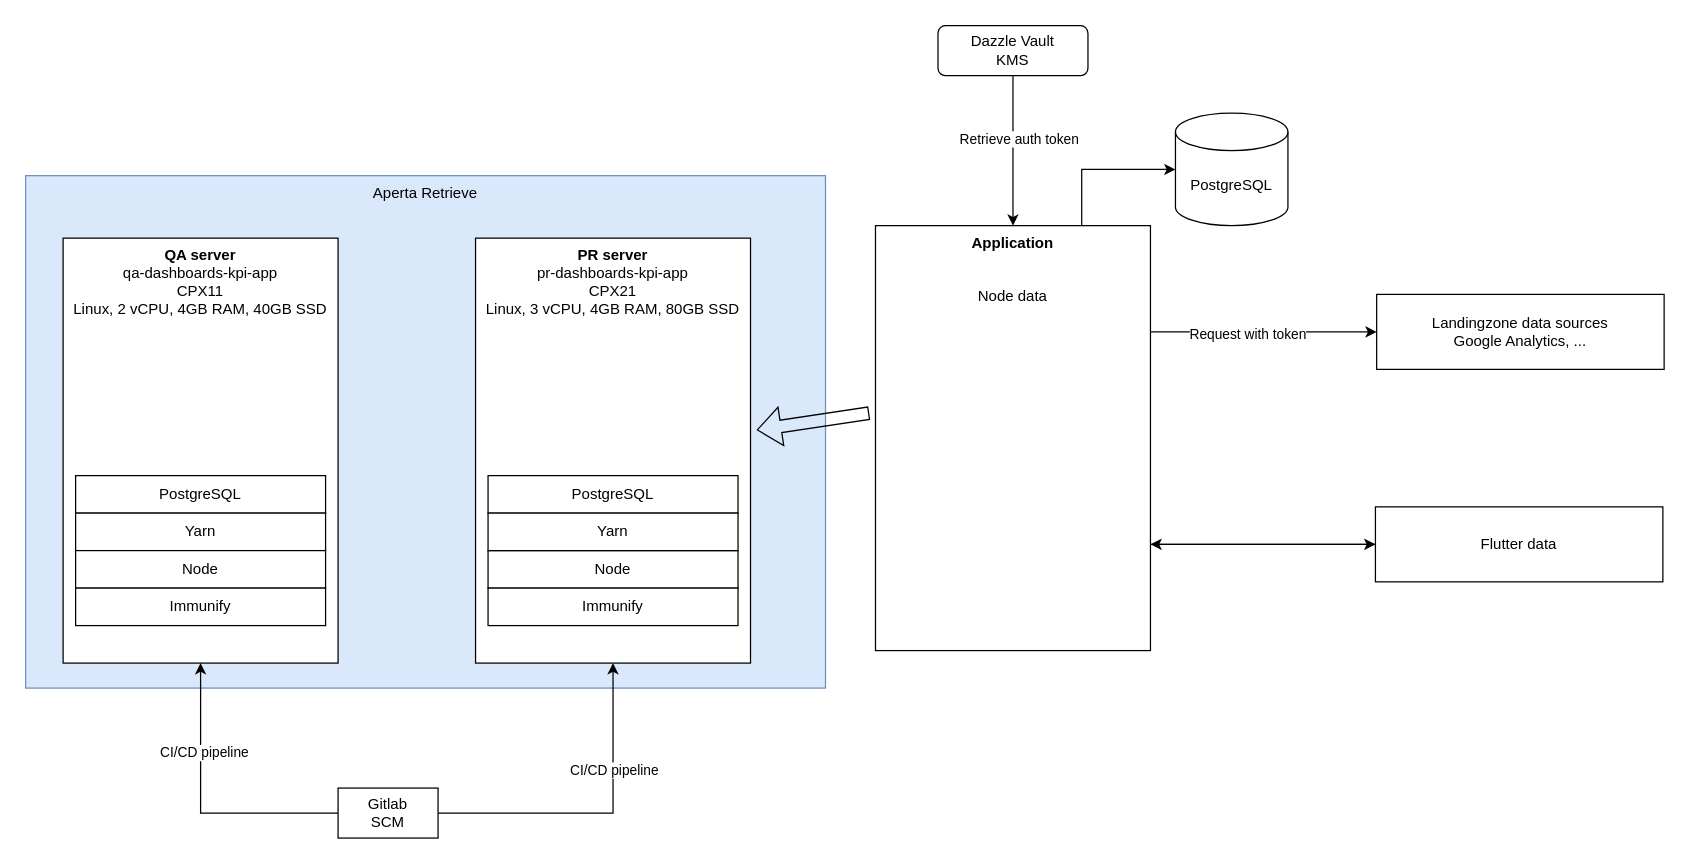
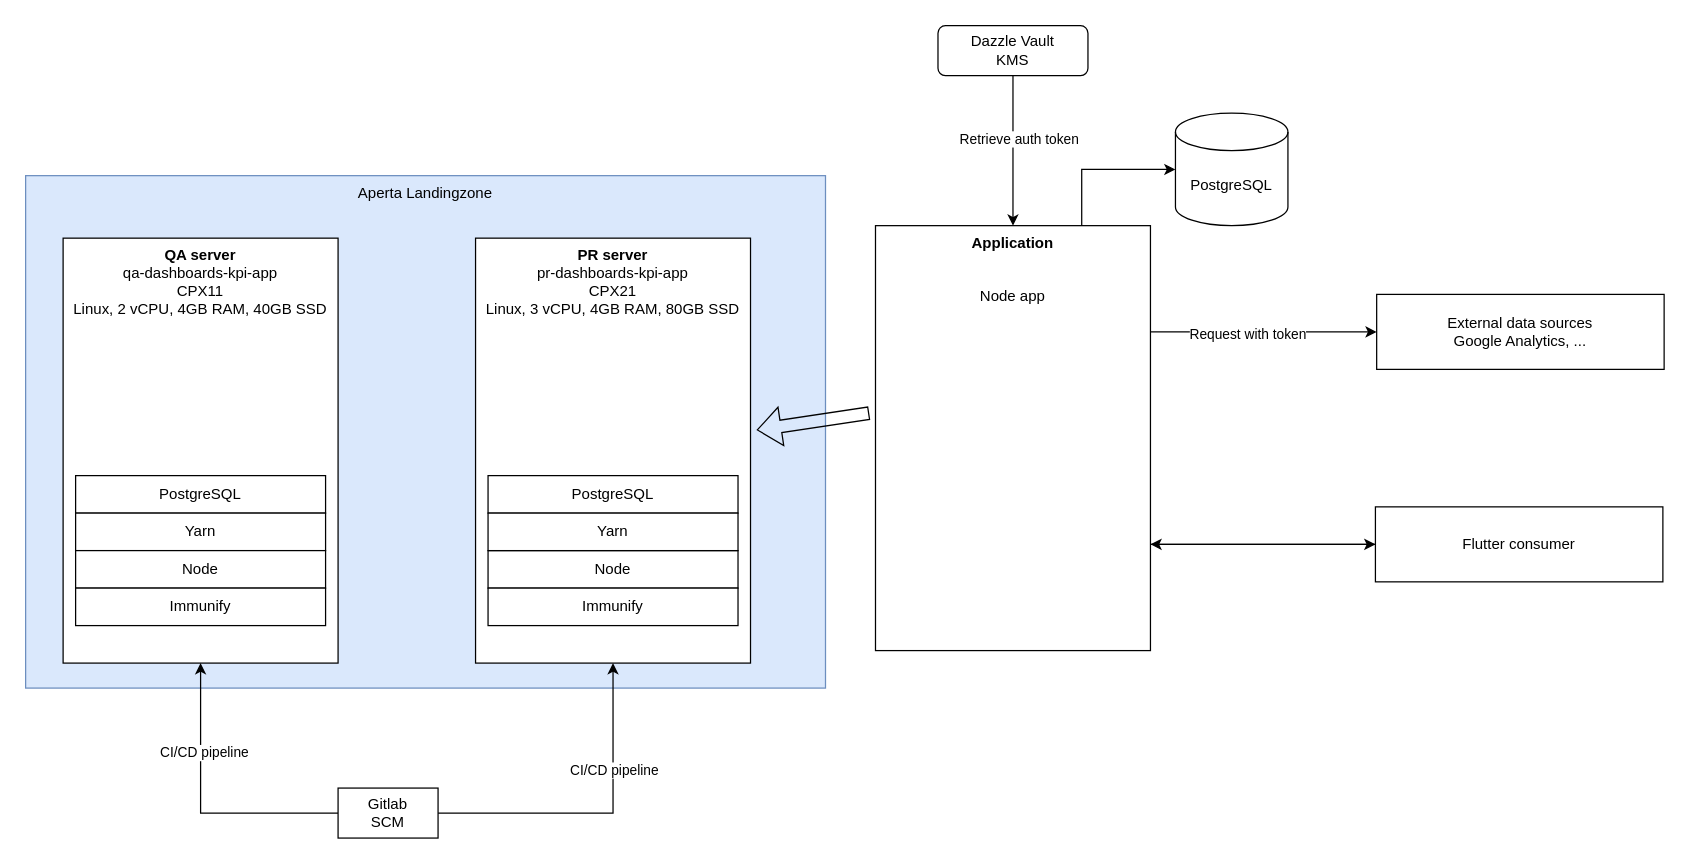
node "Aperta Retrieve": label "Aperta Retrieve" -> "Aperta Landingzone"
node "Application Node data": label "Application Node data" -> "Application Node app"
node "Landingzone data sources Google Analytics, ...": label "Landingzone data sources Google Analytics, ..." -> "External data sources Google Analytics, ..."
node "Flutter data": label "Flutter data" -> "Flutter consumer"
